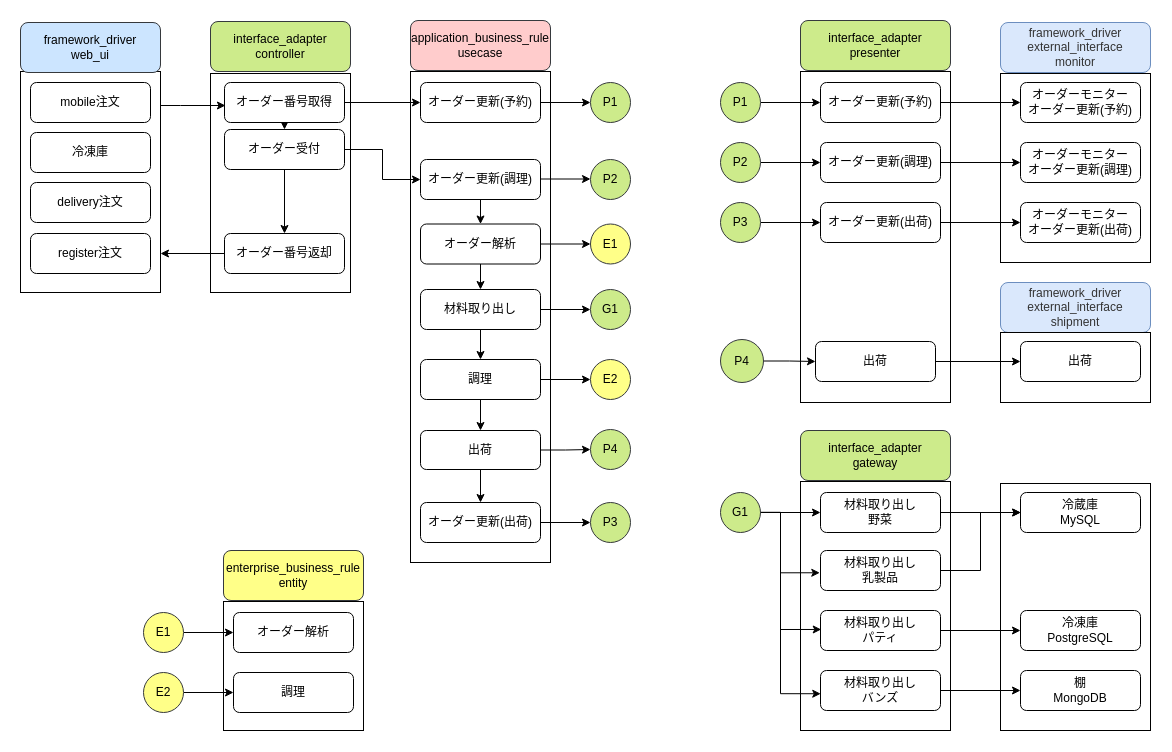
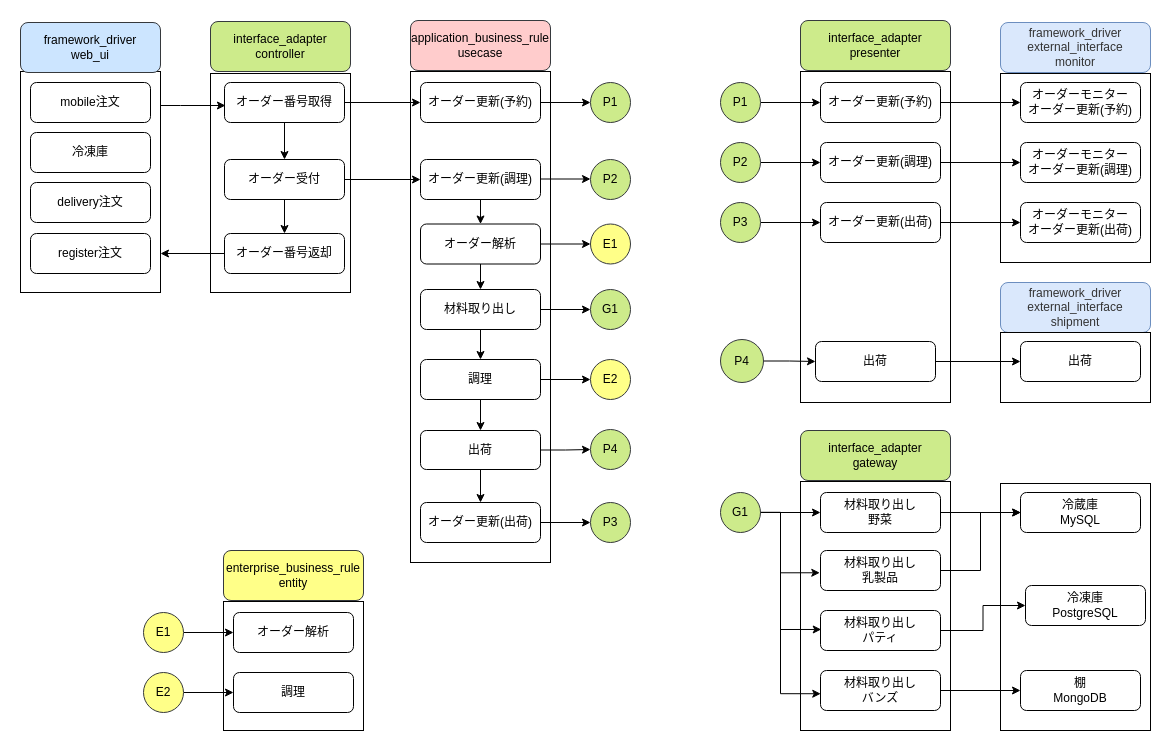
node "オーダー受付": moved (285, 150) -> (285, 180)
node "冷凍庫 PostgreSQL": moved (1081, 631) -> (1086, 606)
